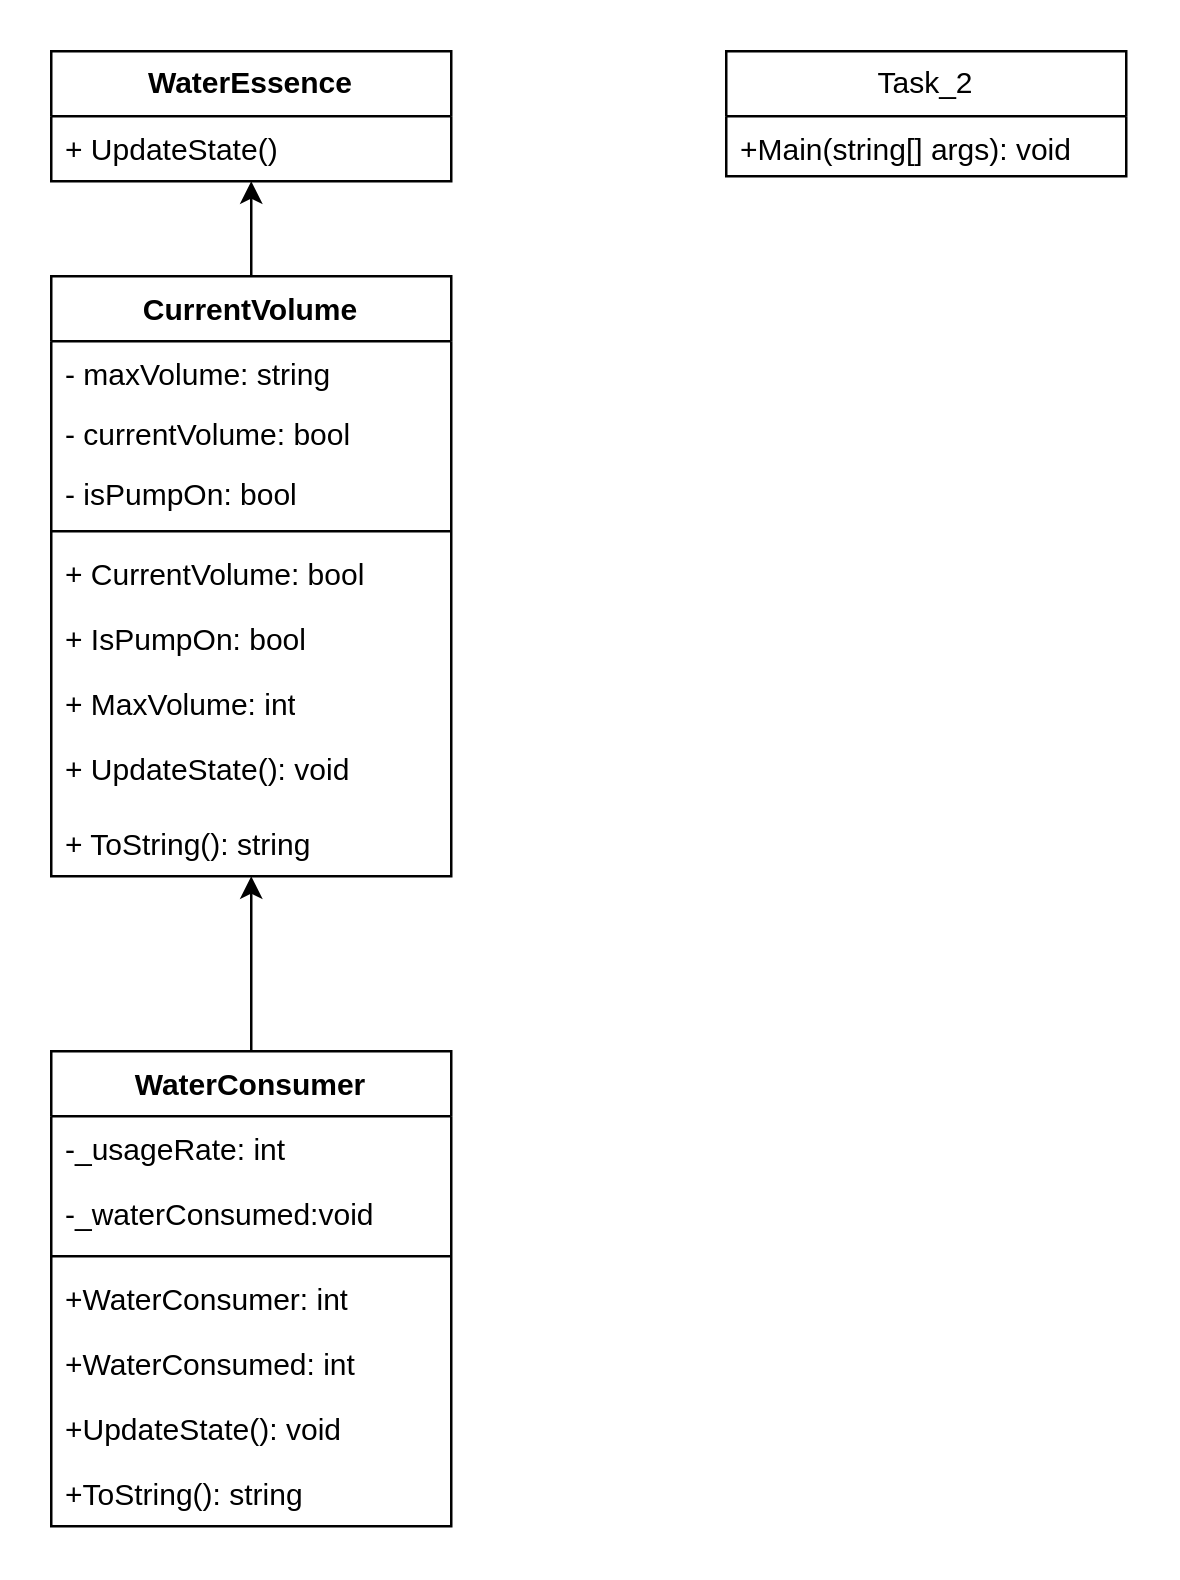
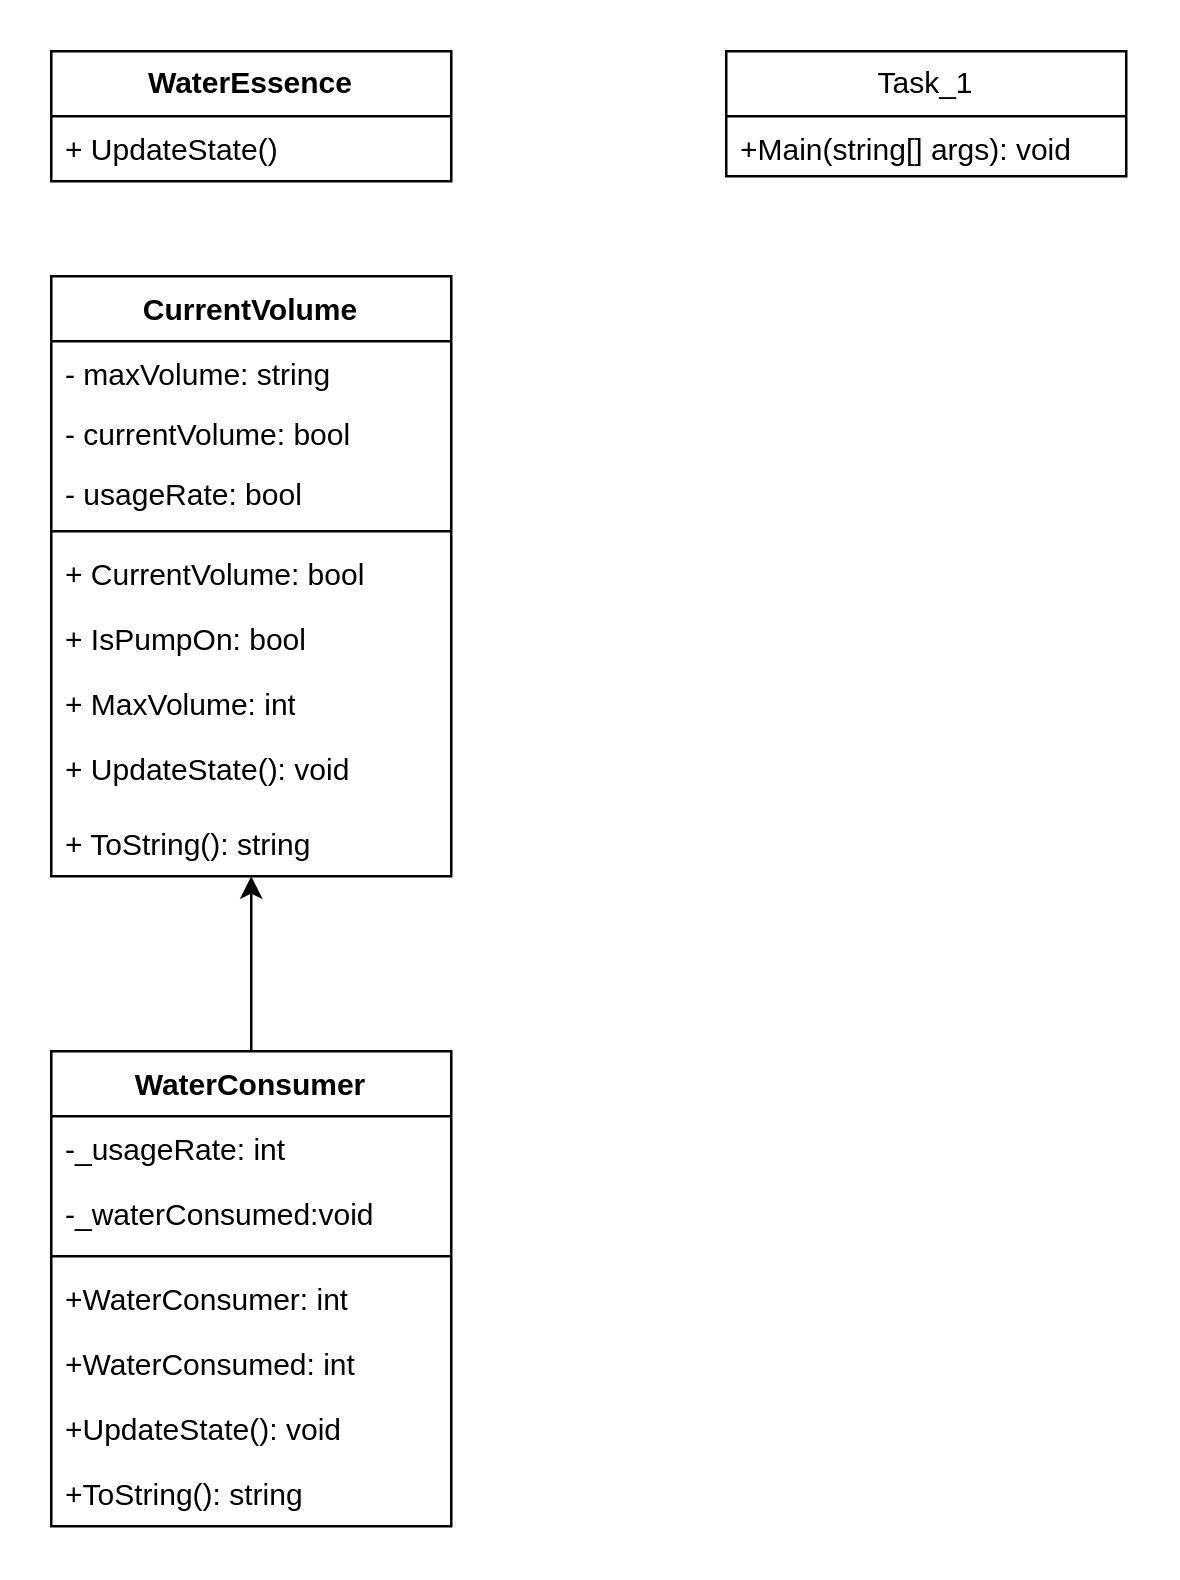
node "Task_2": label "Task_2" -> "Task_1"
edge "CurrentVolume" -> "+ UpdateState()": removed
node "- isPumpOn: bool": label "- isPumpOn: bool" -> "- usageRate: bool"
